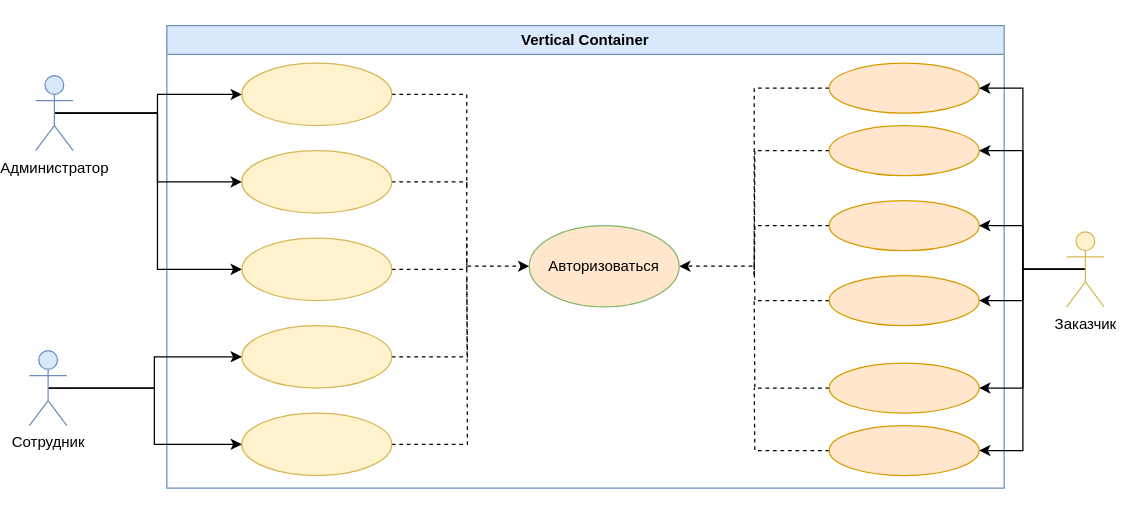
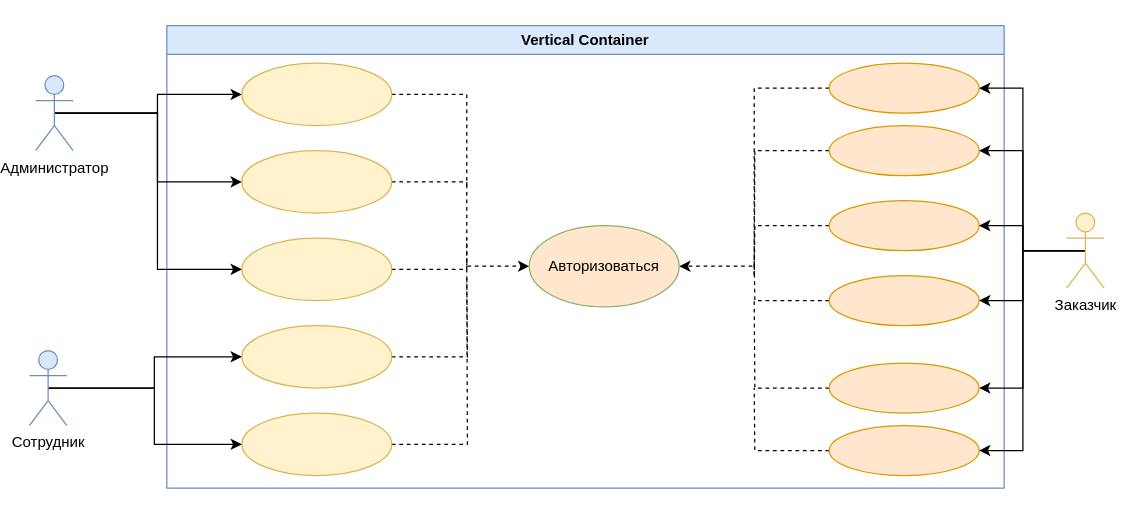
node "Заказчик": moved (1086, 269) -> (1086, 251)
